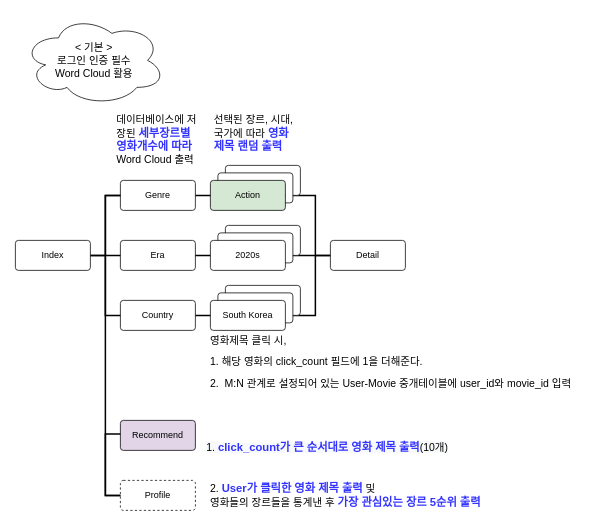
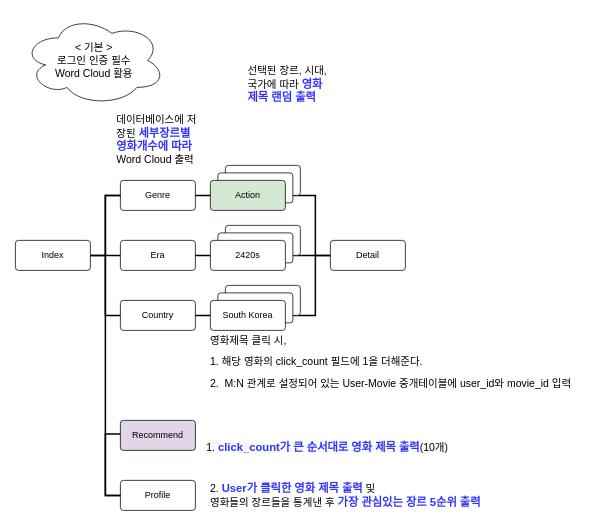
node "선택된 장르, 시대, 국가에 따라 영화제목 랜덤 출력": moved (255, 138) -> (289, 90)
node "2020s": label "2020s" -> "2420s"
node "Profile": style dashed -> solid
